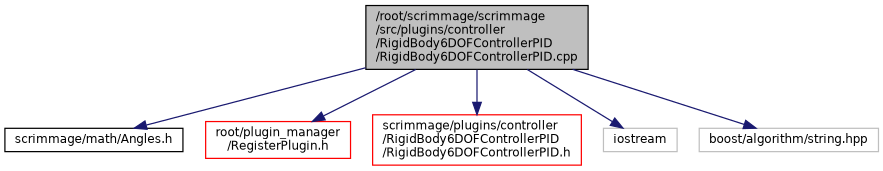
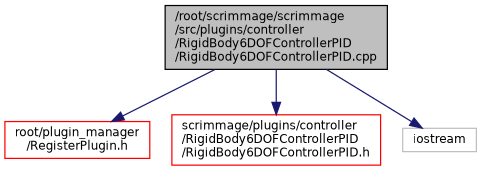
node "scrimmage/math/Angles.h": removed
node "boost/algorithm/string.hpp": removed
